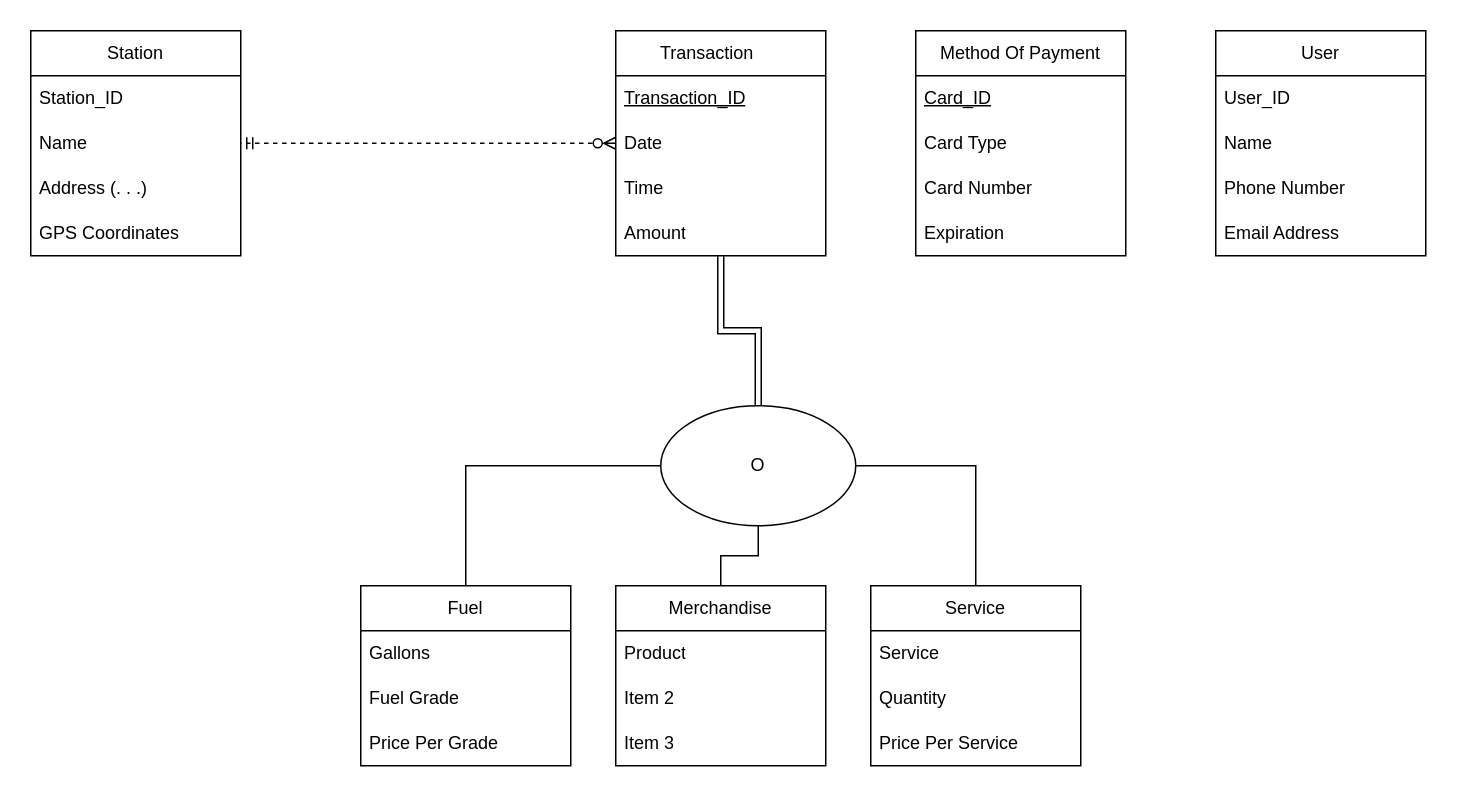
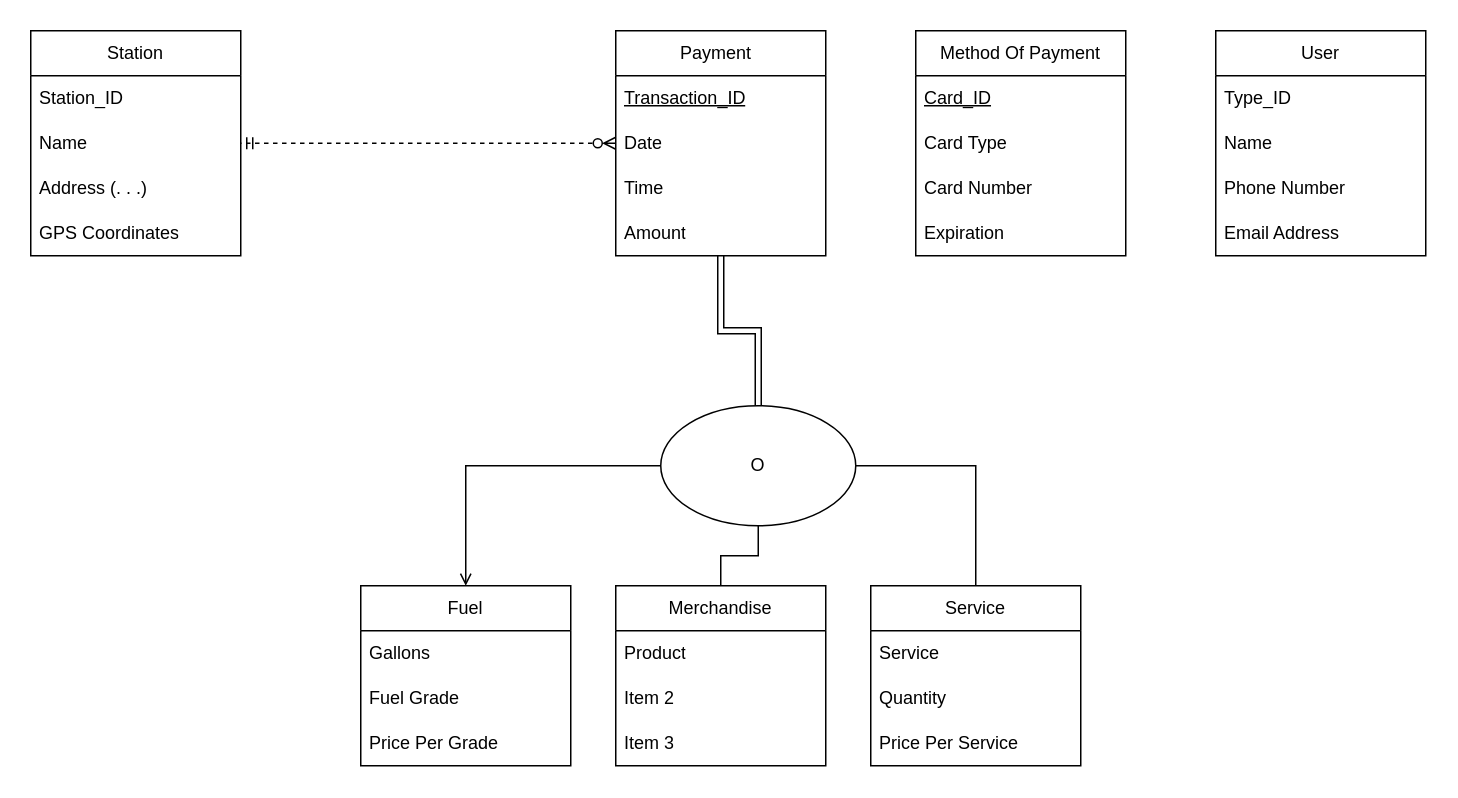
node "Transaction": label "Transaction" -> "Payment"
node "User_ID": label "User_ID" -> "Type_ID"
edge "O" -- "Fuel": arrowhead none -> open
